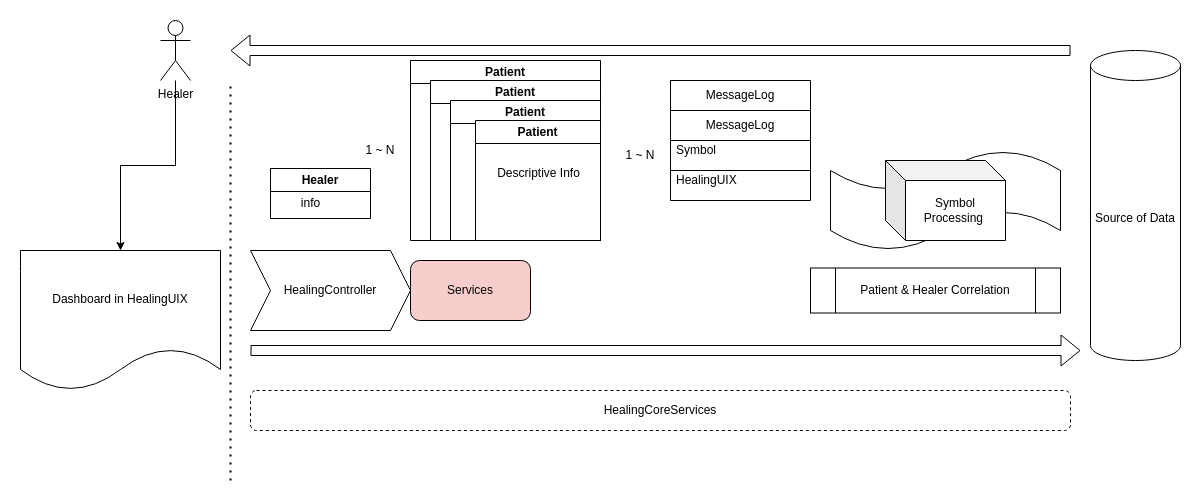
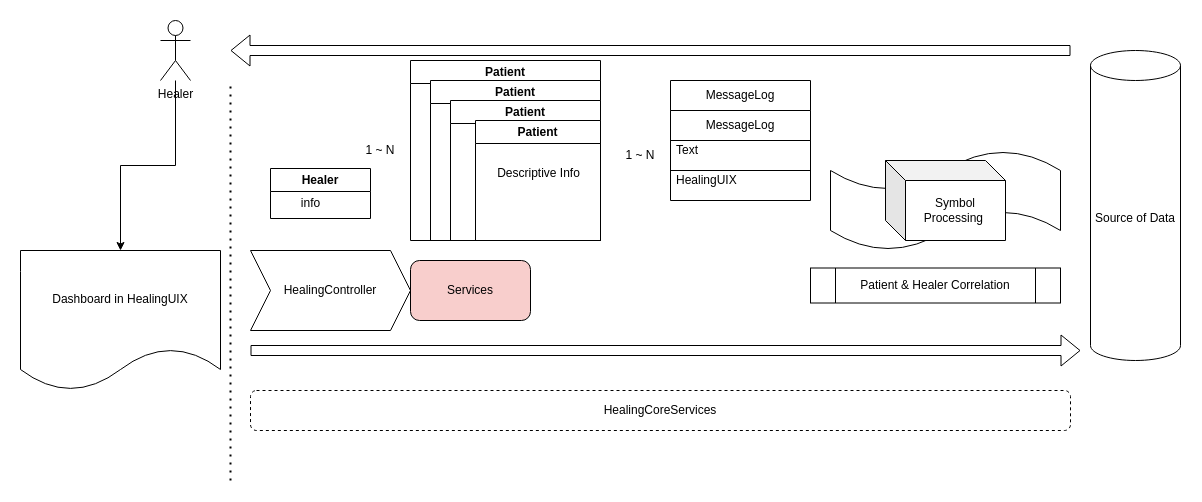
node "Symbol": label "Symbol" -> "Text"
node "Patient & Healer Correlation": size 250x45 -> 250x35
